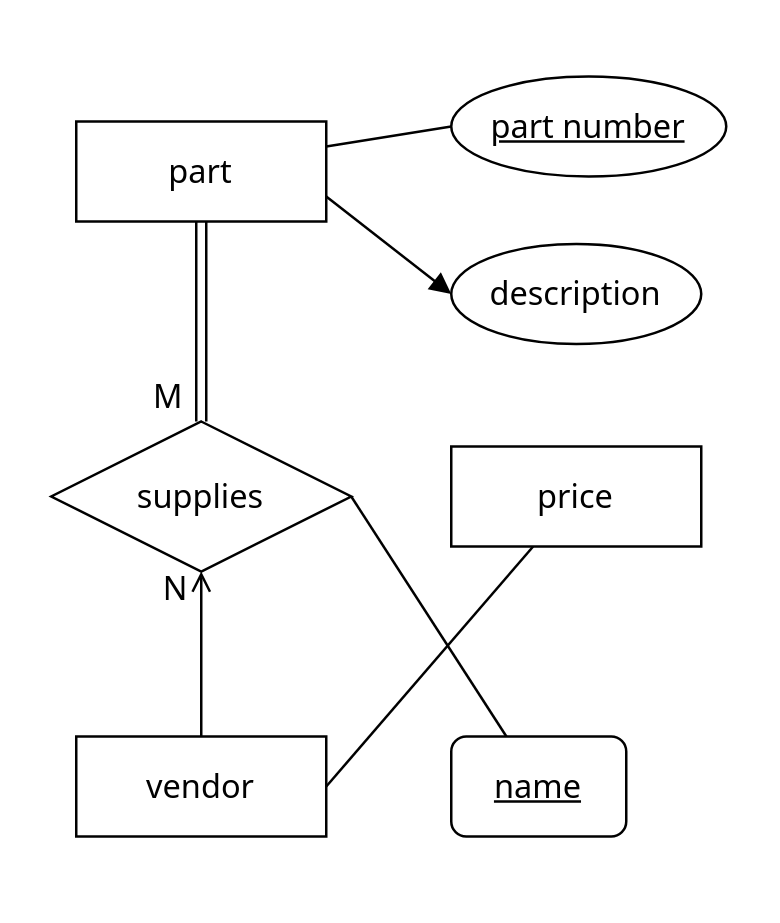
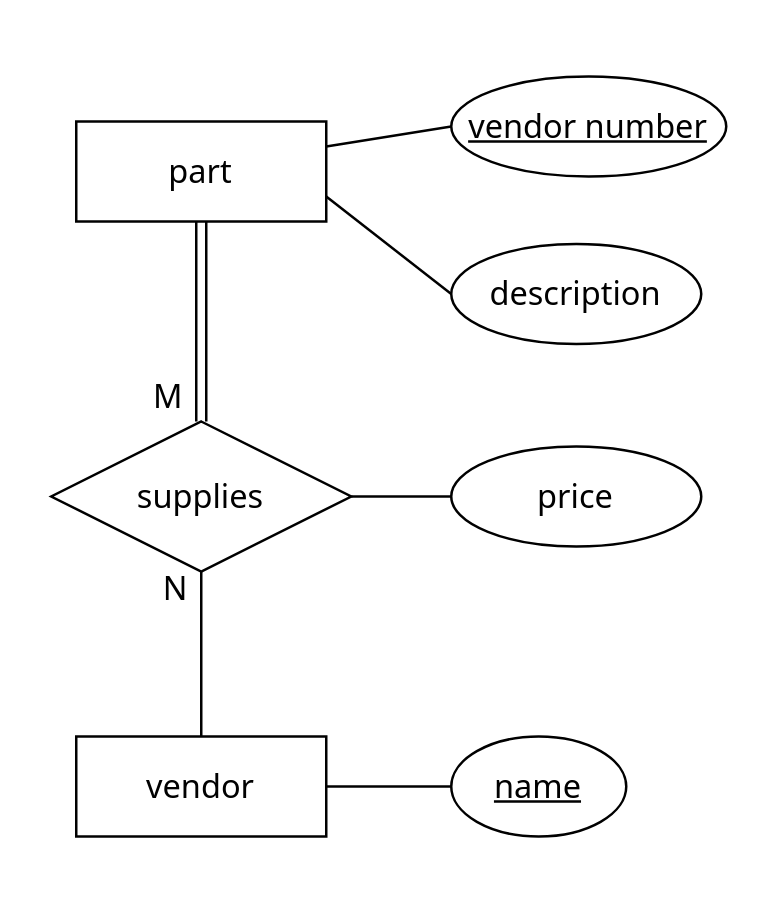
node "part number": label "part number" -> "vendor number"
edge "part" -> "description": arrowhead block -> none
node "price": shape rectangle -> ellipse
edge "supplies" -- "name": now "supplies" -- "price"
edge "vendor" -> "supplies": arrowhead open -> none
edge "price" -- "vendor": now "name" -- "vendor"
node "name": shape rounded rectangle -> ellipse
